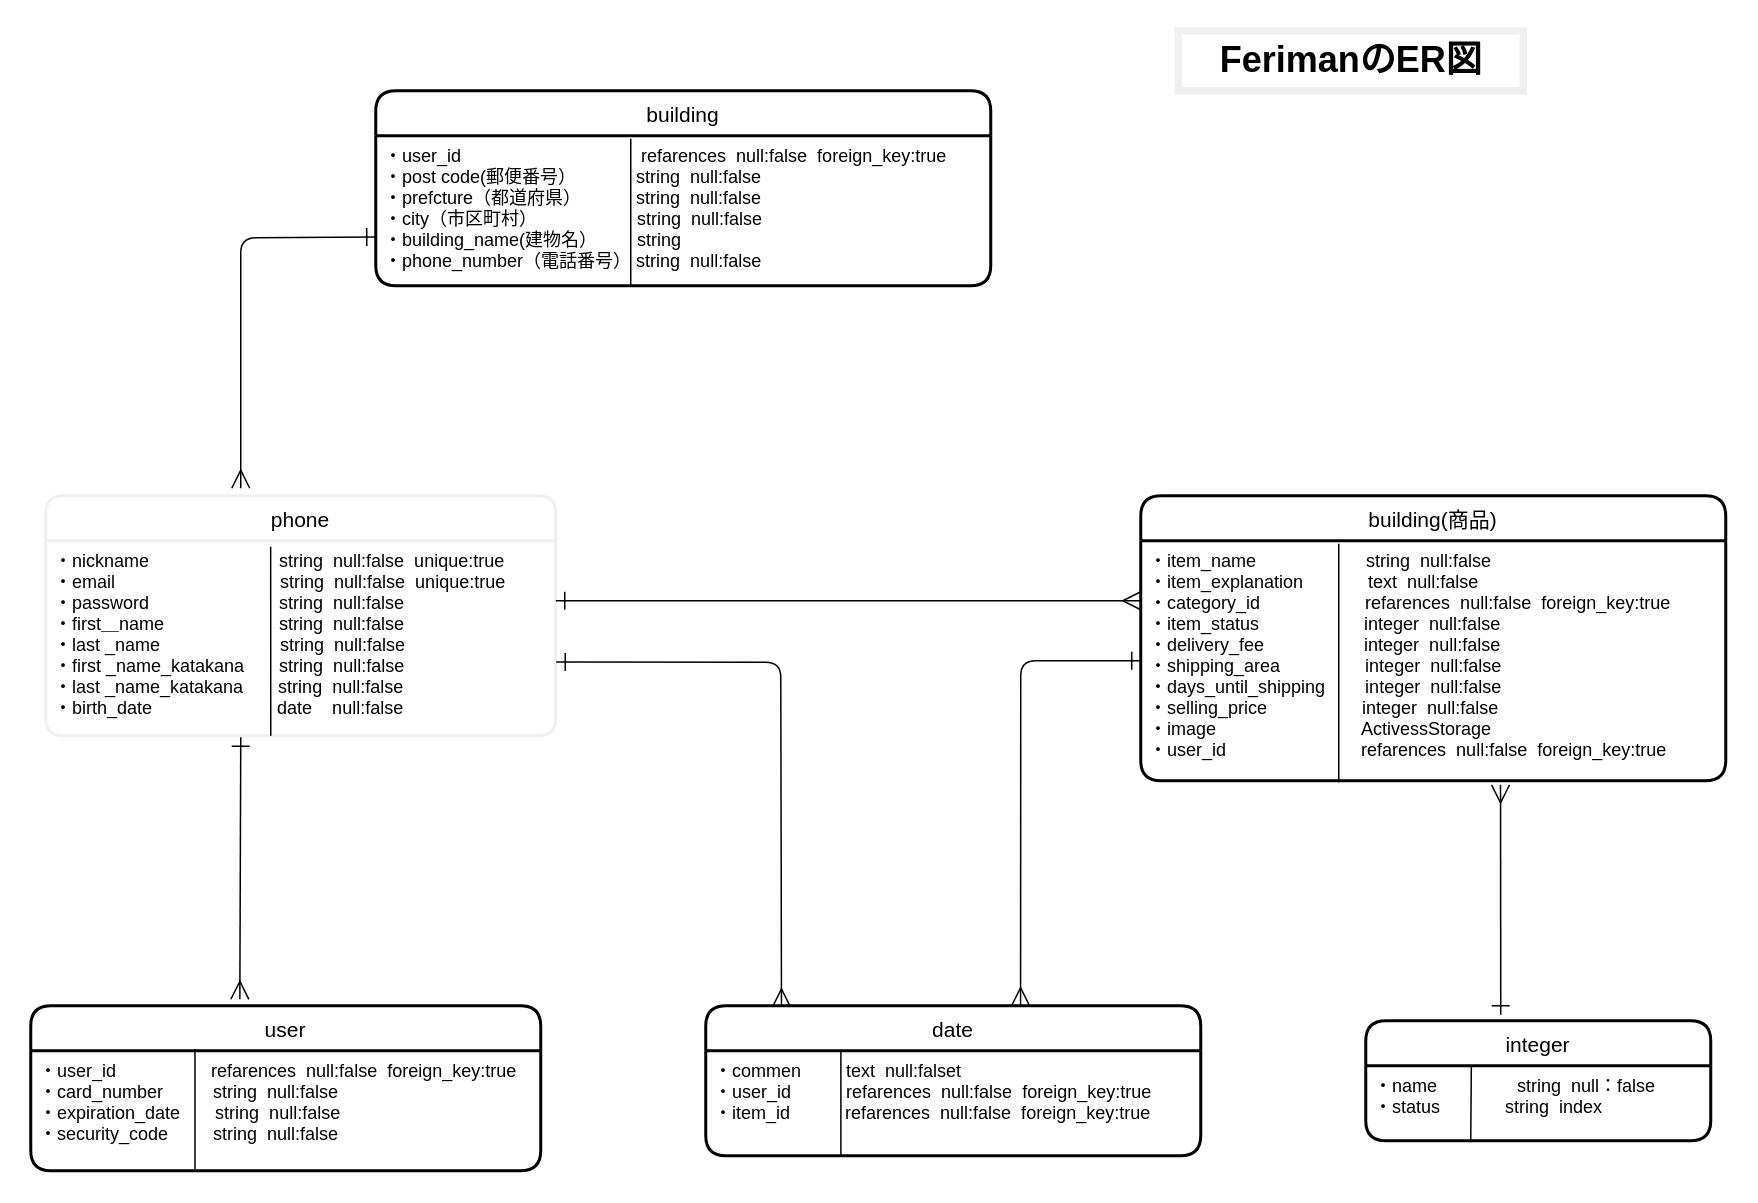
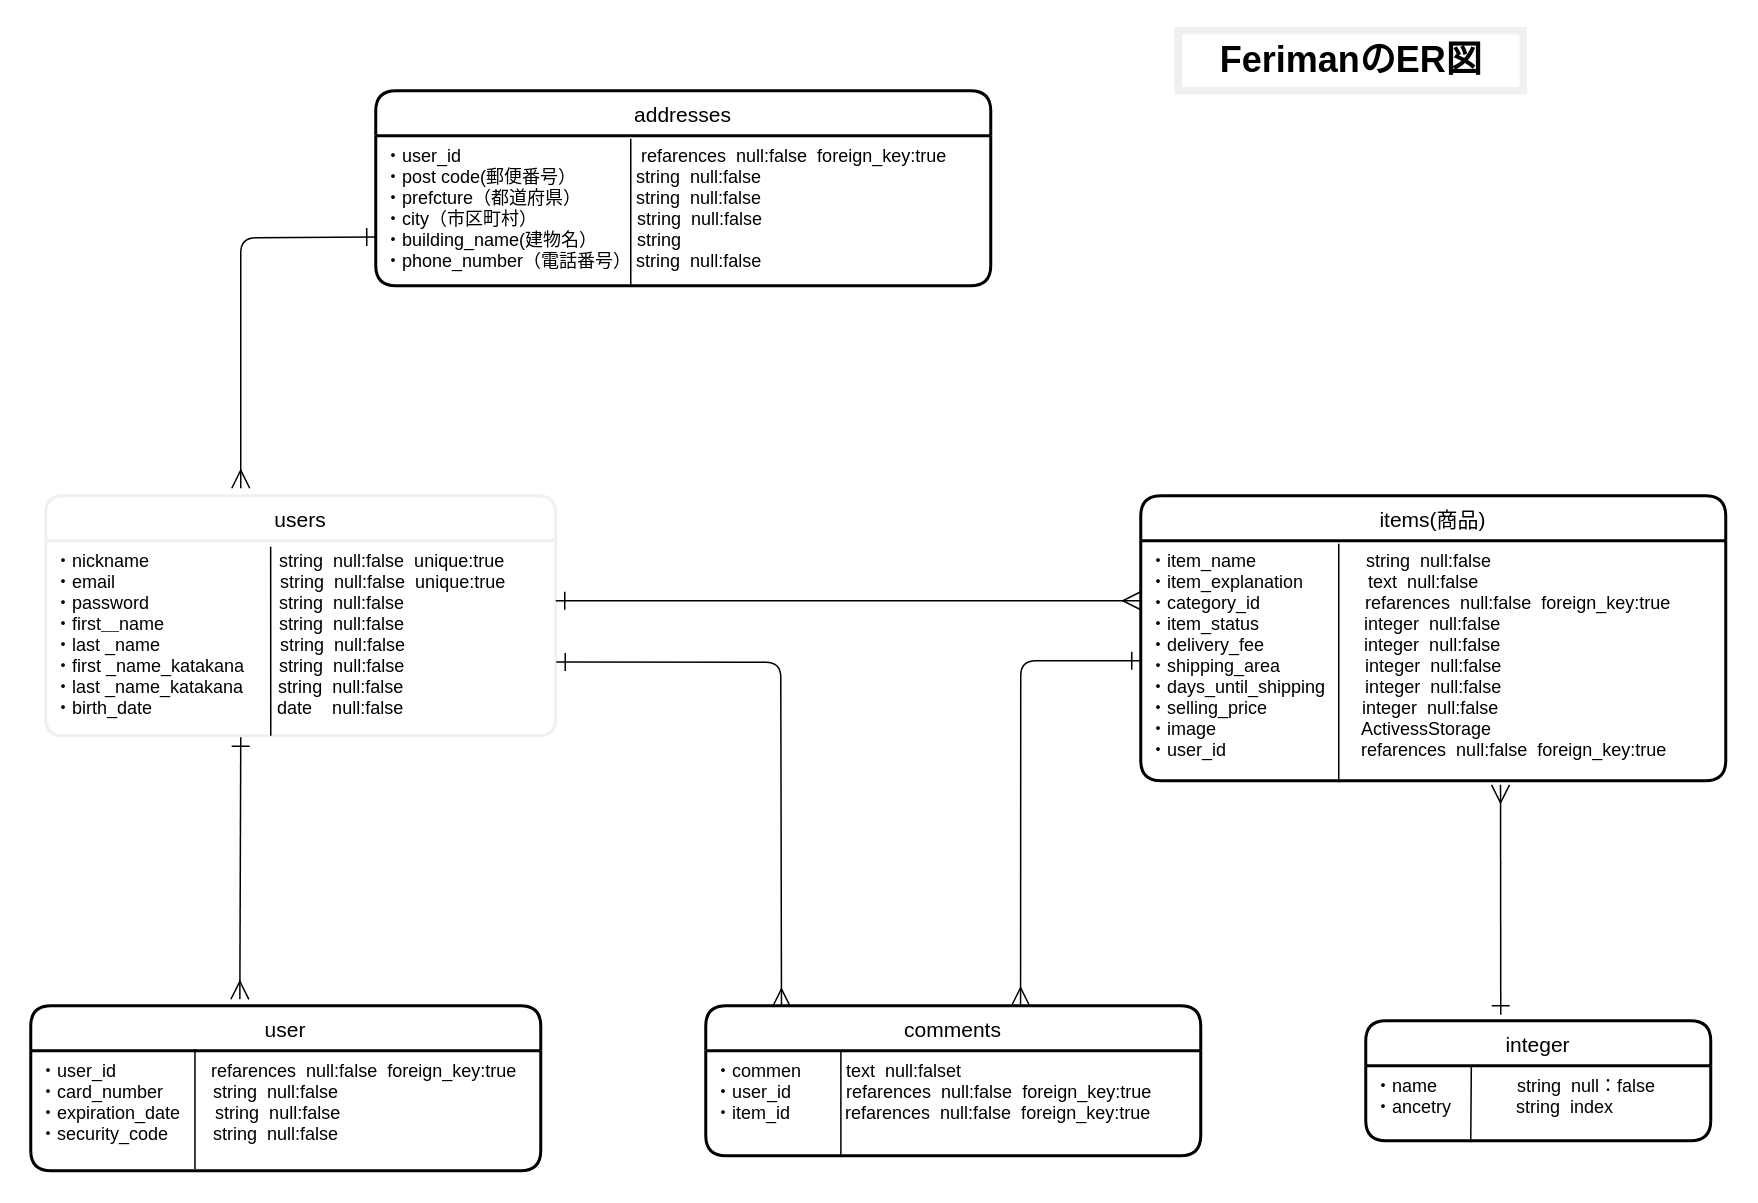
node "building": label "building" -> "addresses"
node "phone": label "phone" -> "users"
node "building(商品)": label "building(商品)" -> "items(商品)"
node "date": label "date" -> "comments"
node "・name string null：false ・status string index": label "・name string null：false ・status string index" -> "・name string null：false ・ancetry string index"
